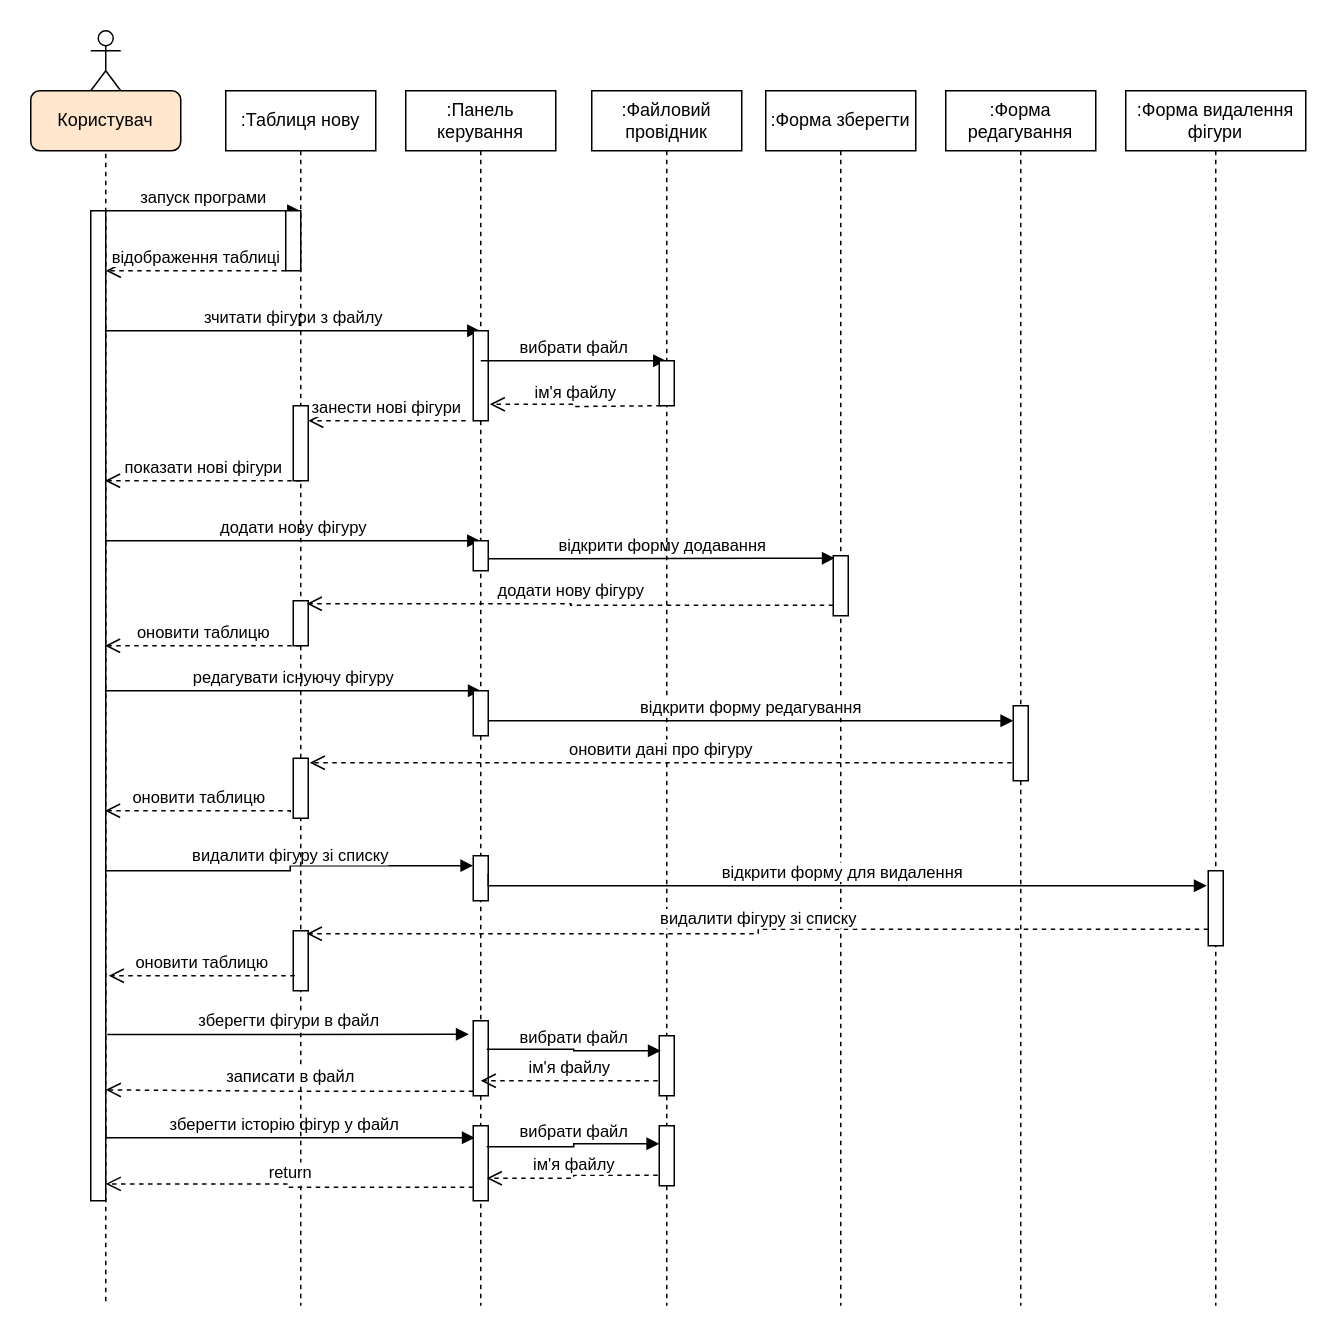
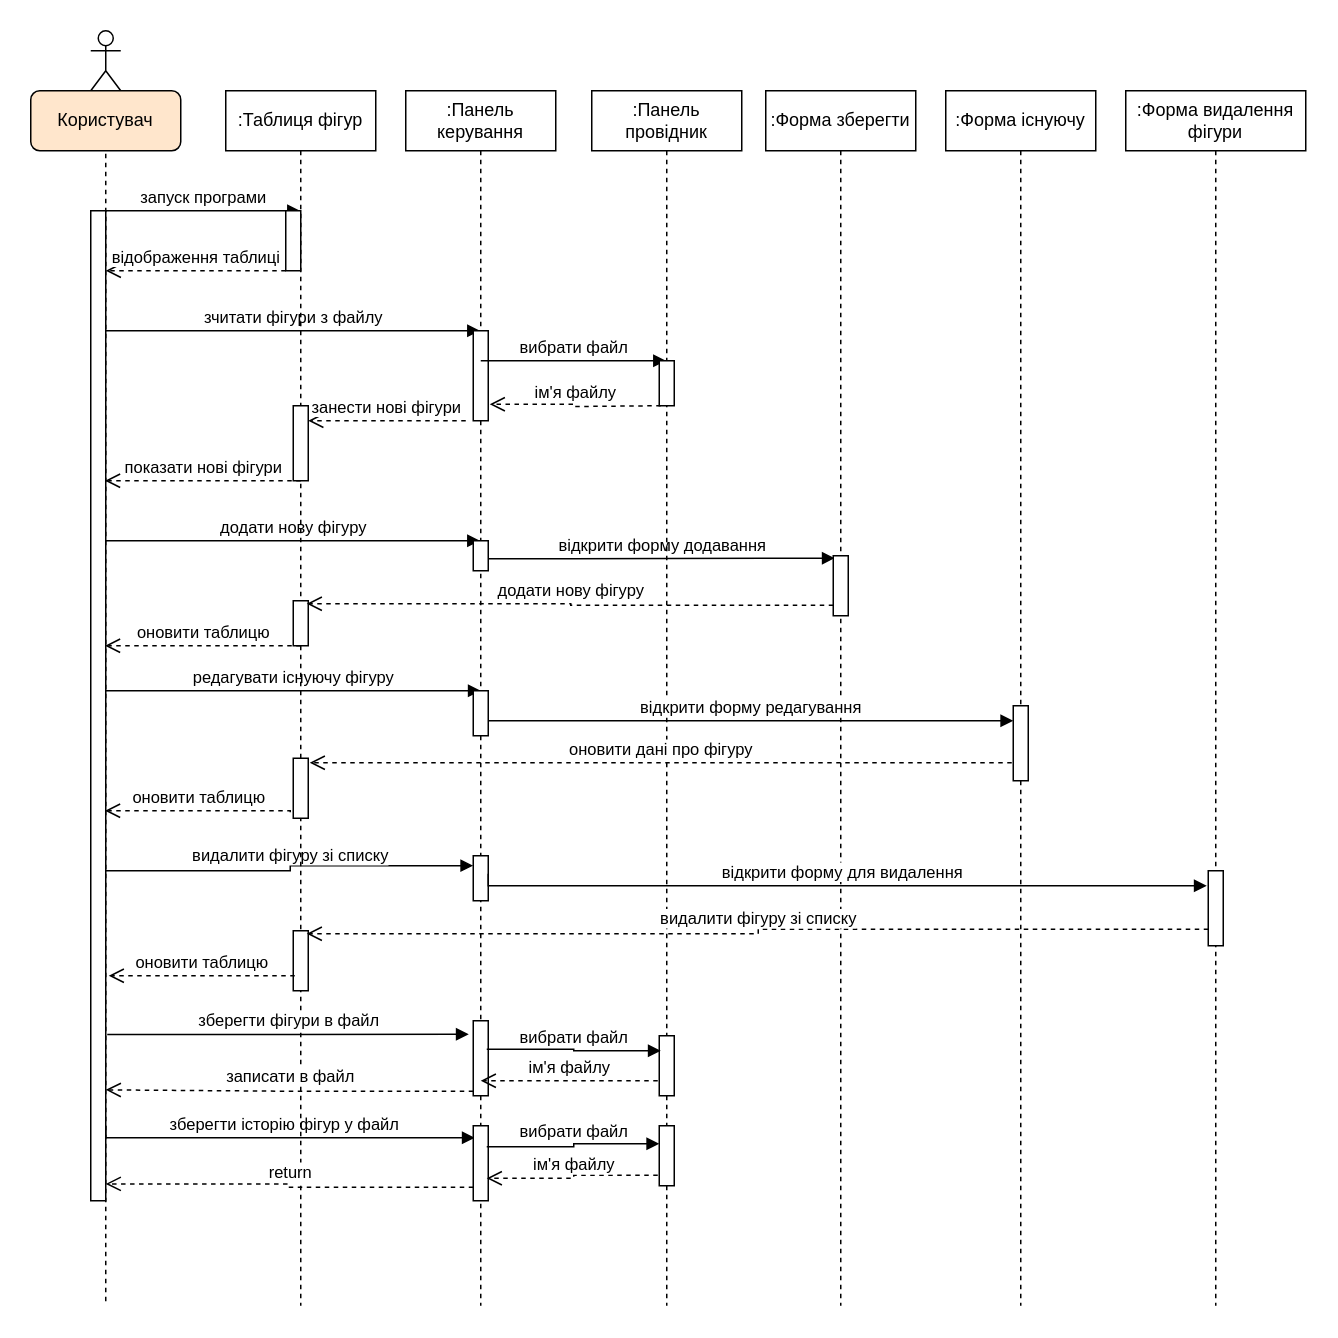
node ":Таблиця нову": label ":Таблиця нову" -> ":Таблиця фігур"
node ":Файловий провідник": label ":Файловий провідник" -> ":Панель провідник"
node ":Форма редагування": label ":Форма редагування" -> ":Форма існуючу"
